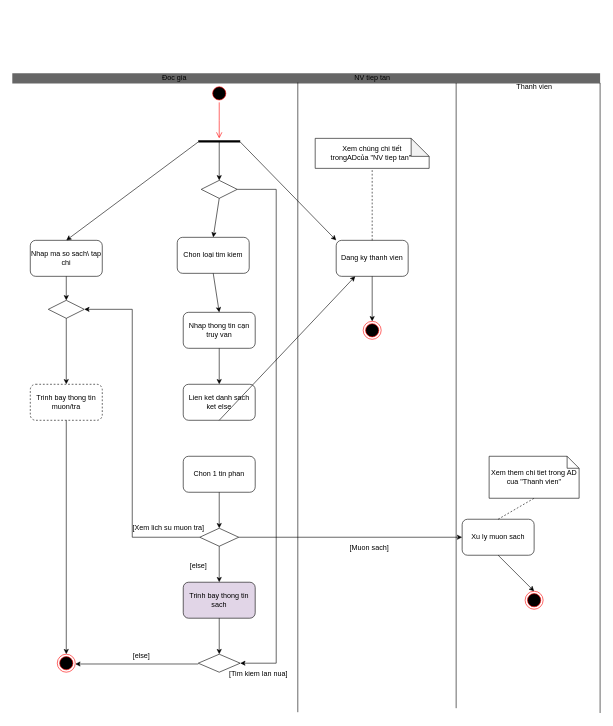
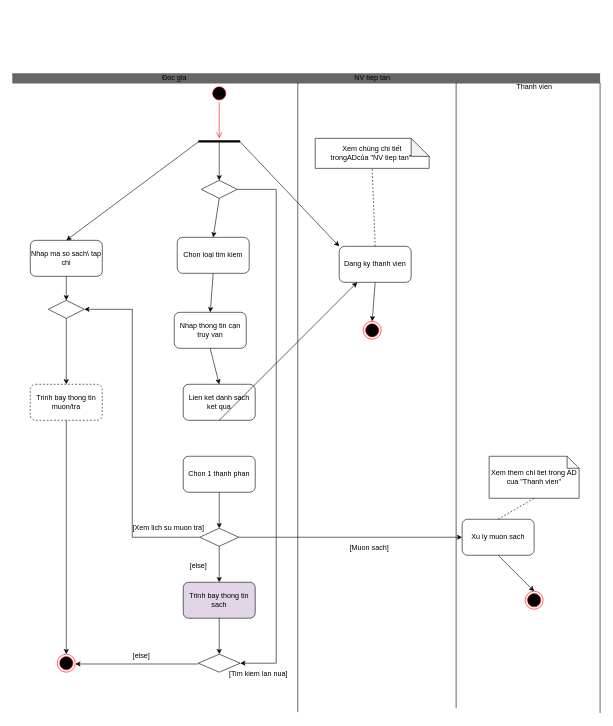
node "Dang ky thanh vien": moved (372, 258) -> (375, 264)
node "Nhap thong tin cạn truy van": moved (219, 330) -> (210, 330)
node "Lien ket danh sach ket else": label "Lien ket danh sach ket else" -> "Lien ket danh sach ket qua"
node "Chon 1 tin phan": label "Chon 1 tin phan" -> "Chon 1 thanh phan"
